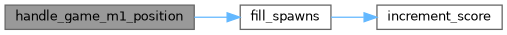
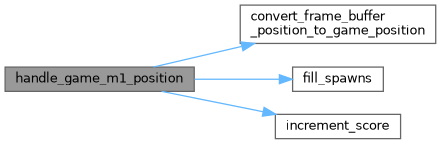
edge "fill_spawns" -> "increment_score": now "handle_game_m1_position" -> "increment_score"
node "convert_frame_buffer _position_to_game_position": added
